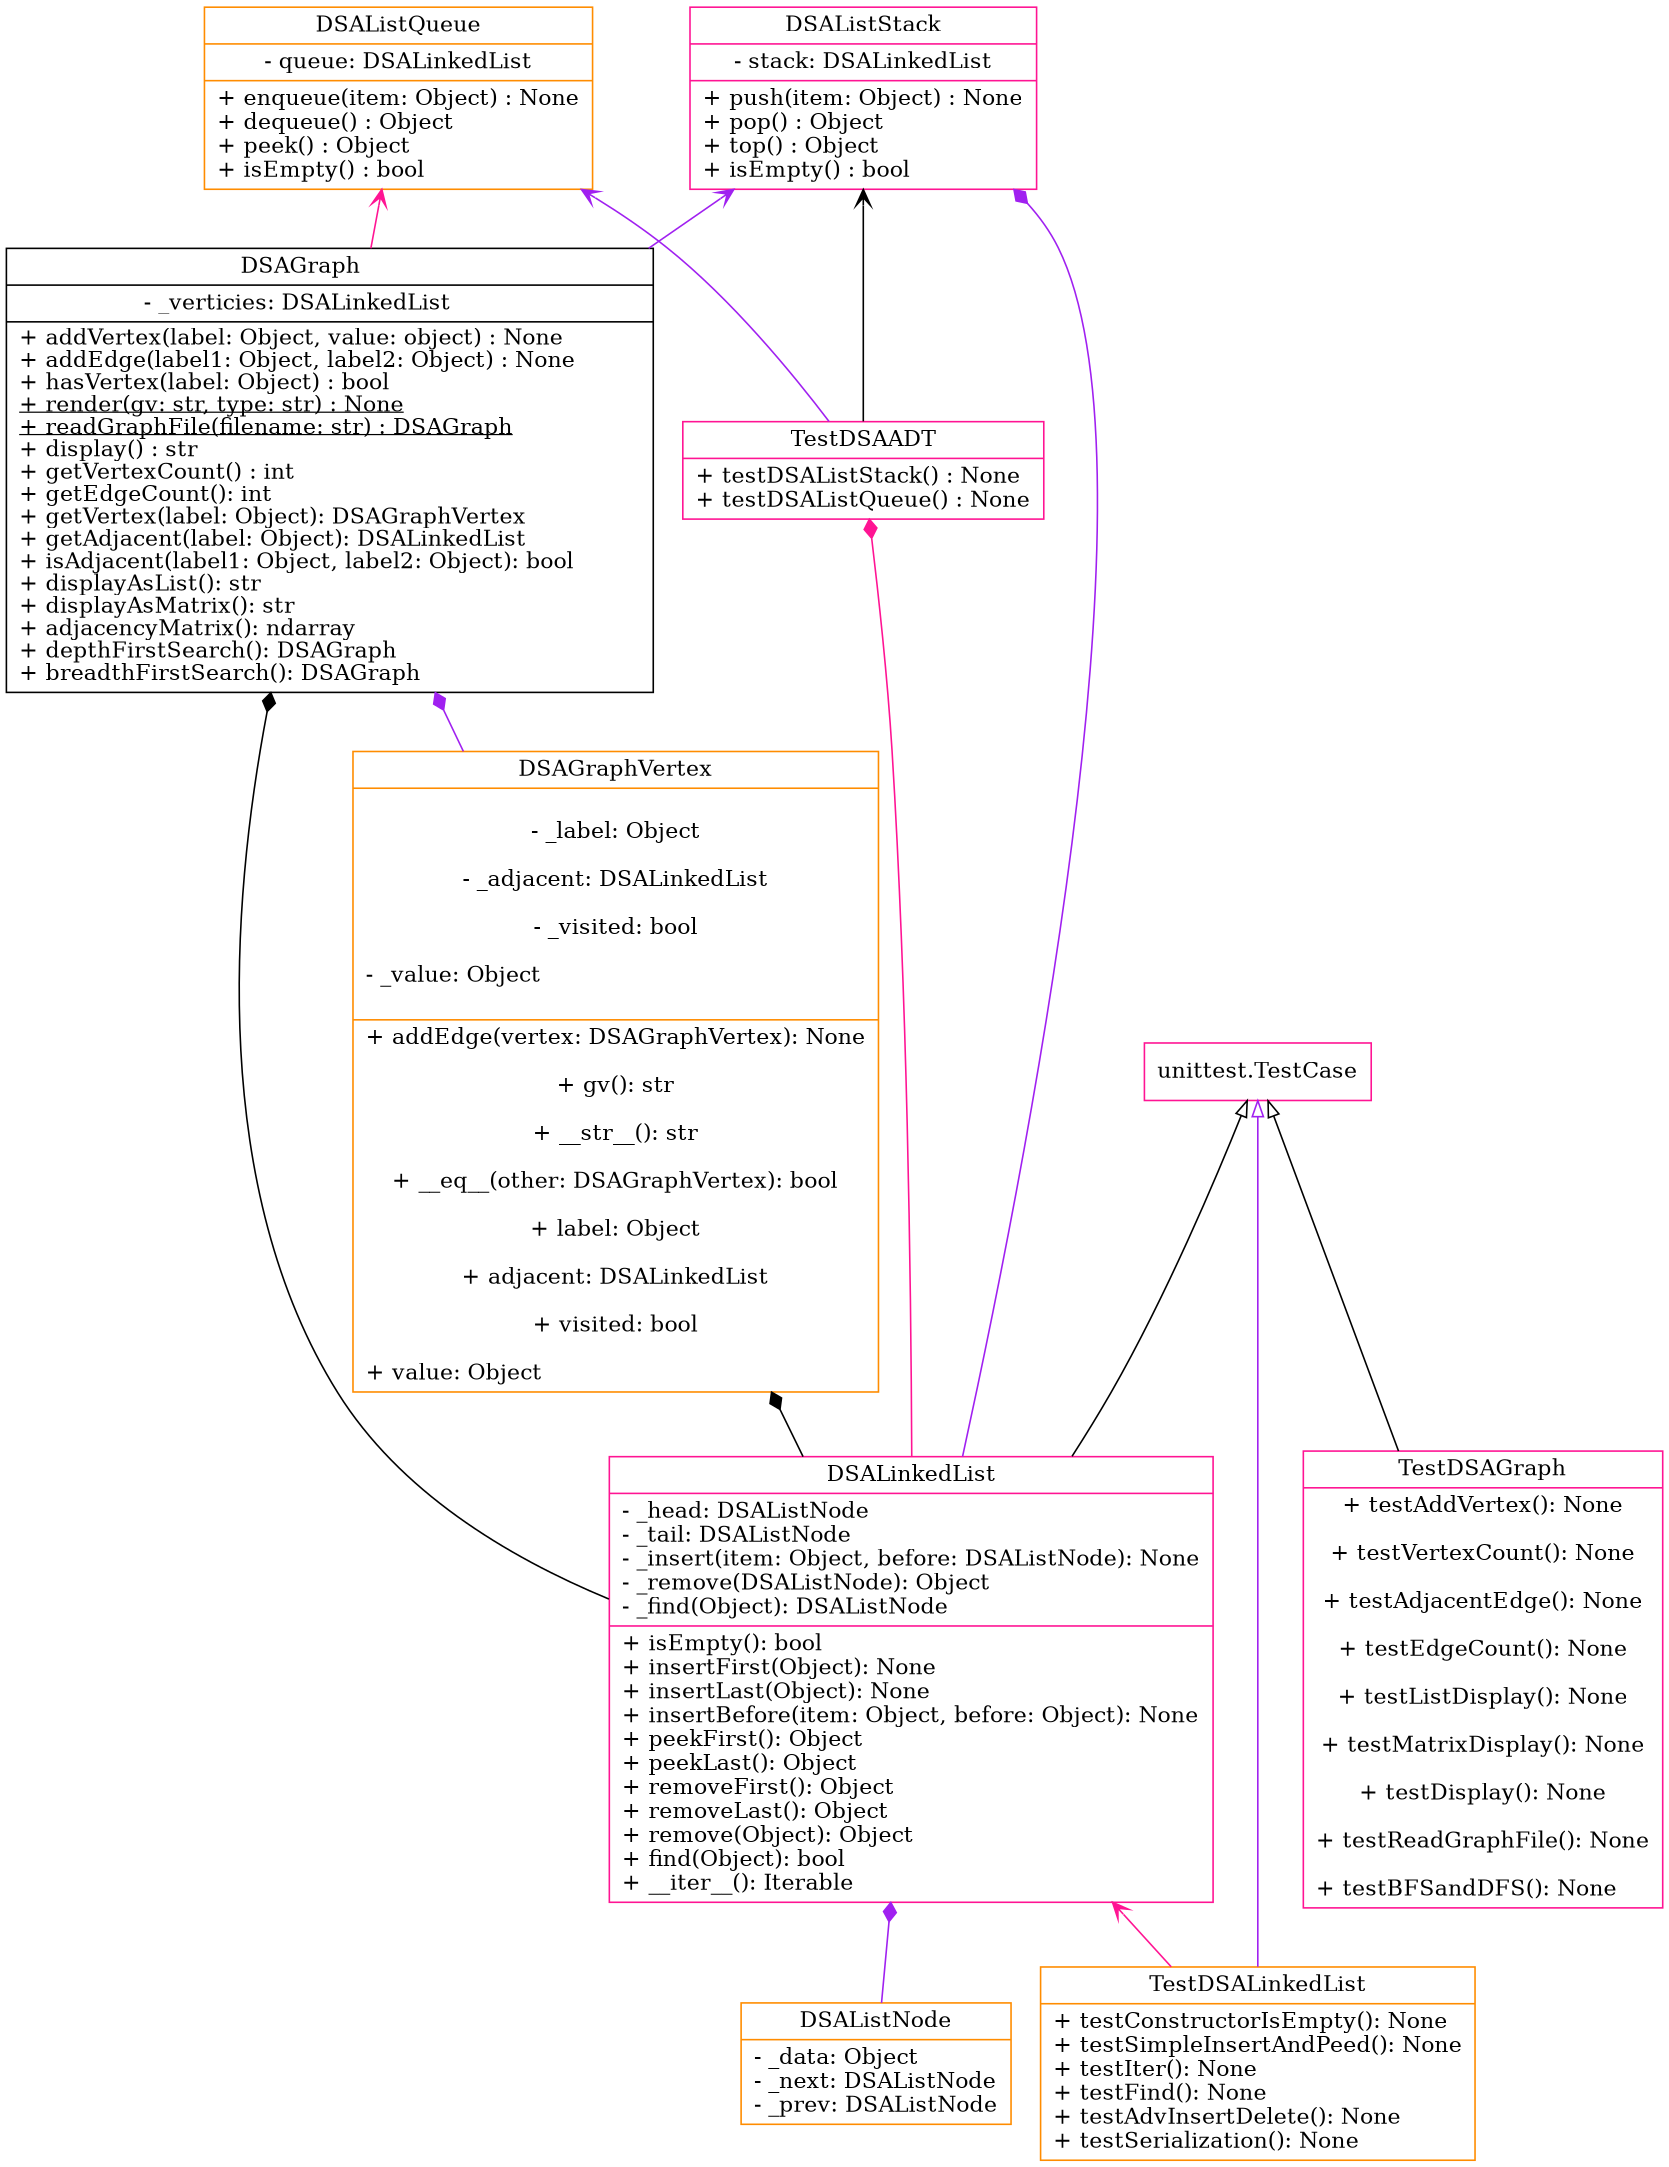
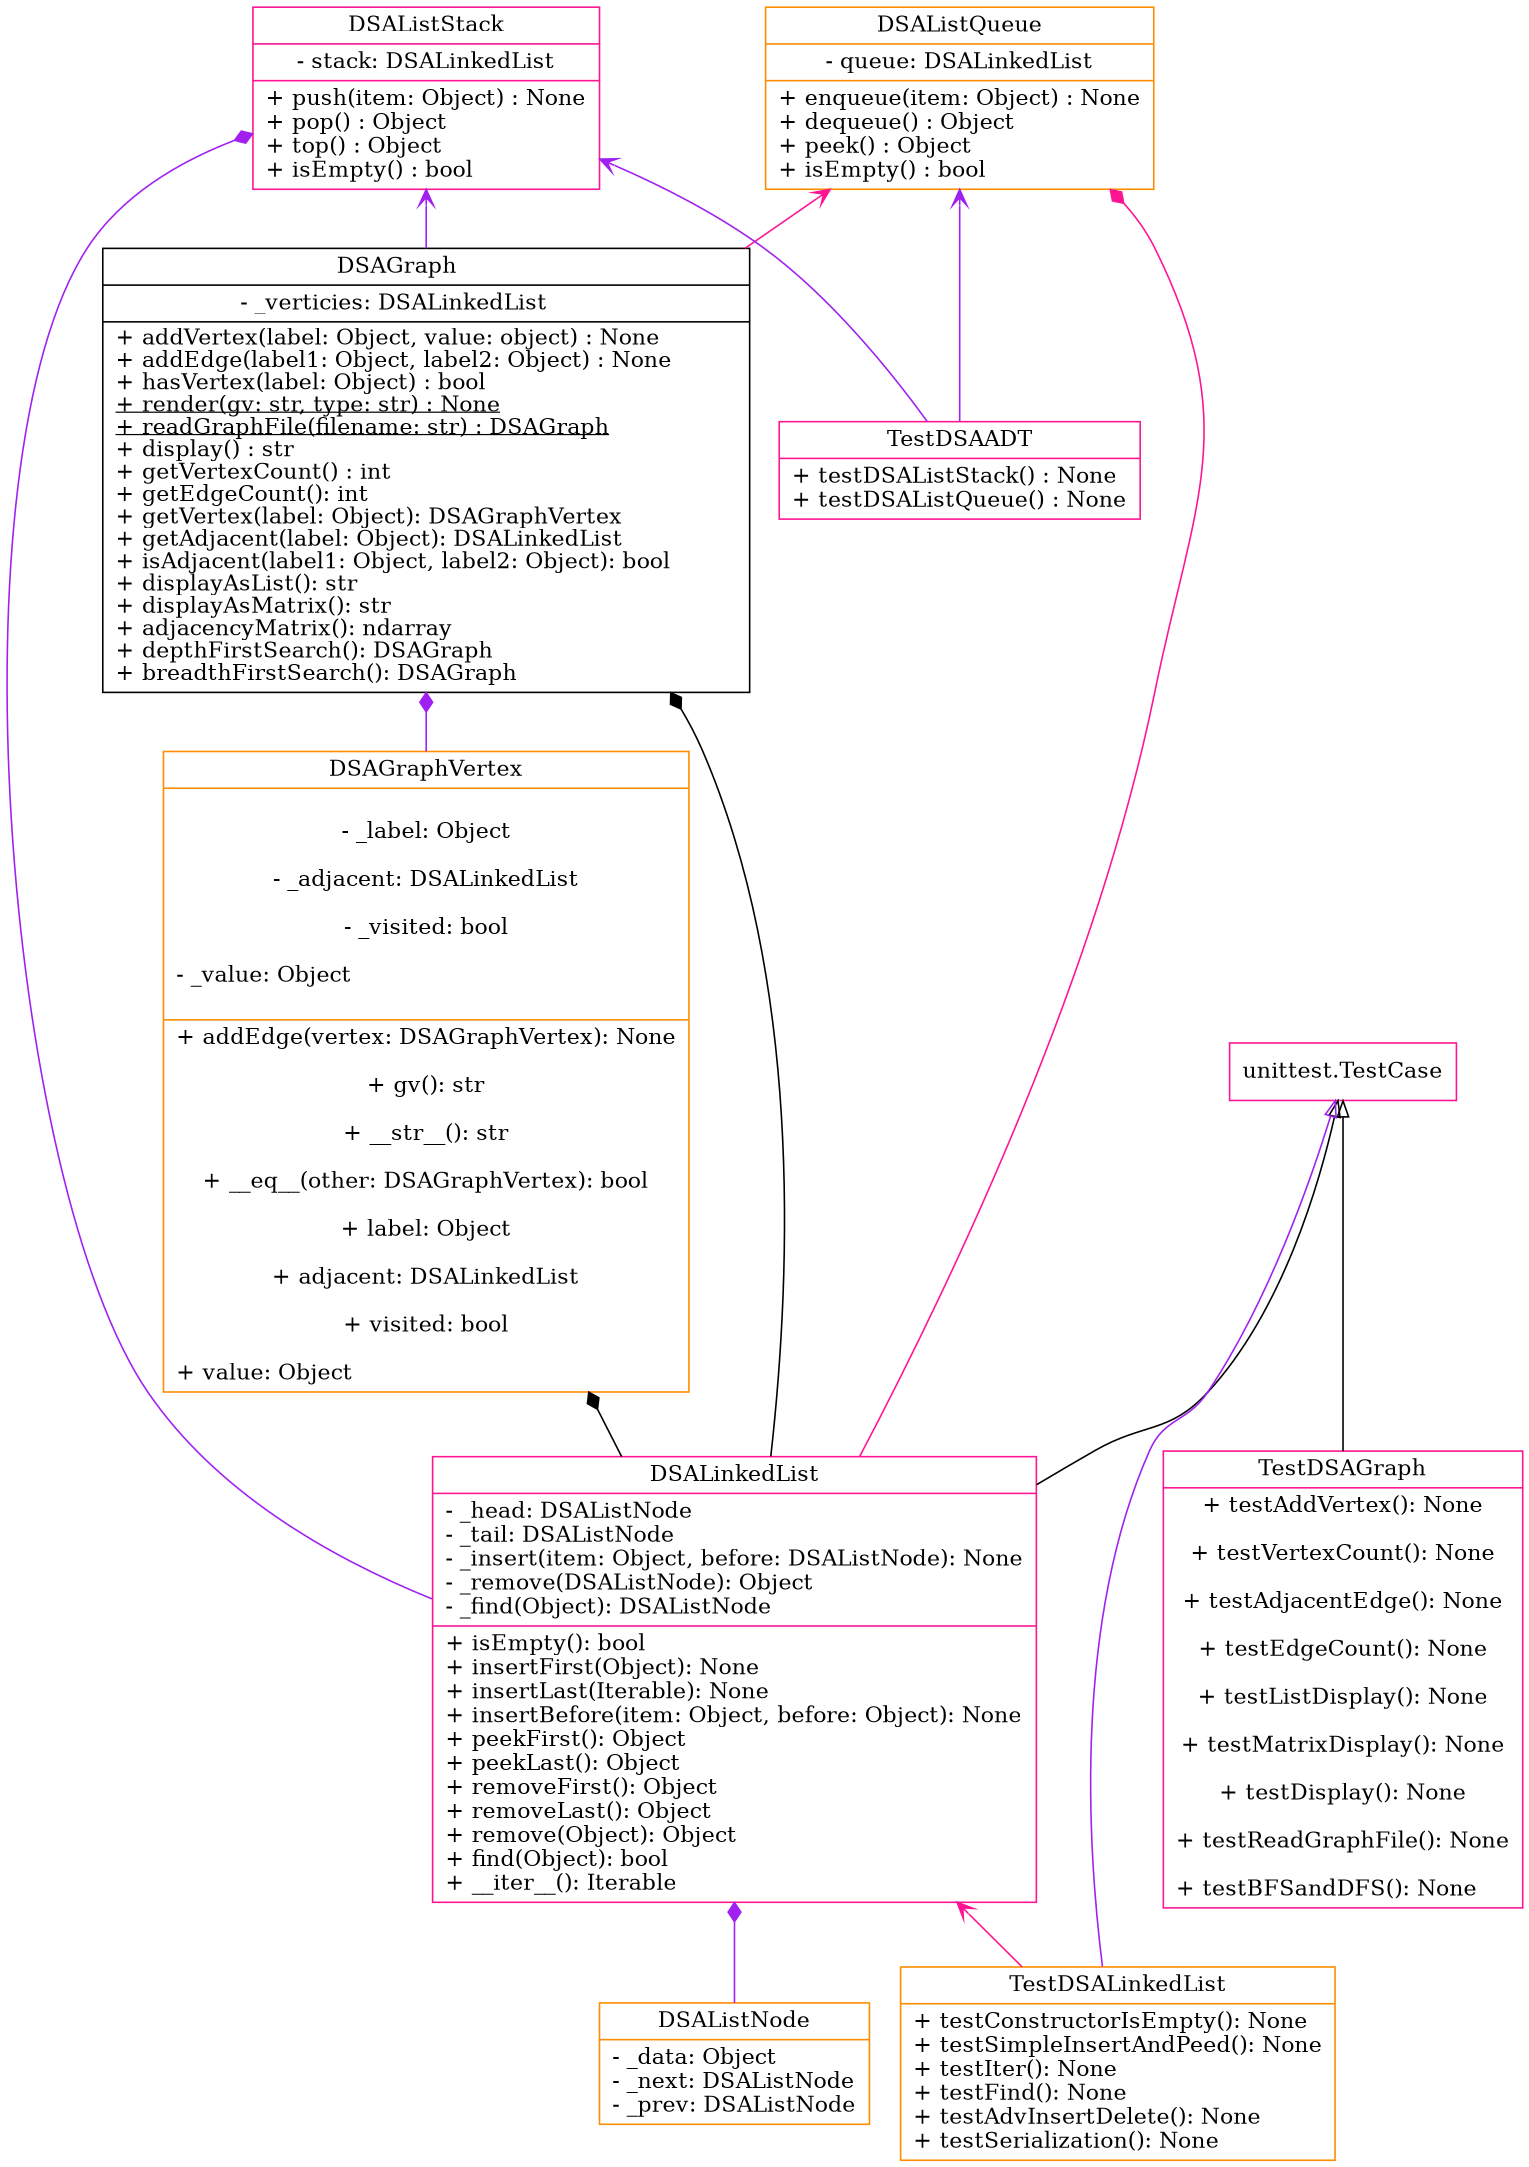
edge "TestDSAADT" -> "DSAListStack": color black -> purple
edge "DSALinkedList" -> "TestDSAADT": now "DSALinkedList" -> "DSAListQueue"
node "DSALinkedList": text "+ insertLast(Object): None" -> "+ insertLast(Iterable): None"
